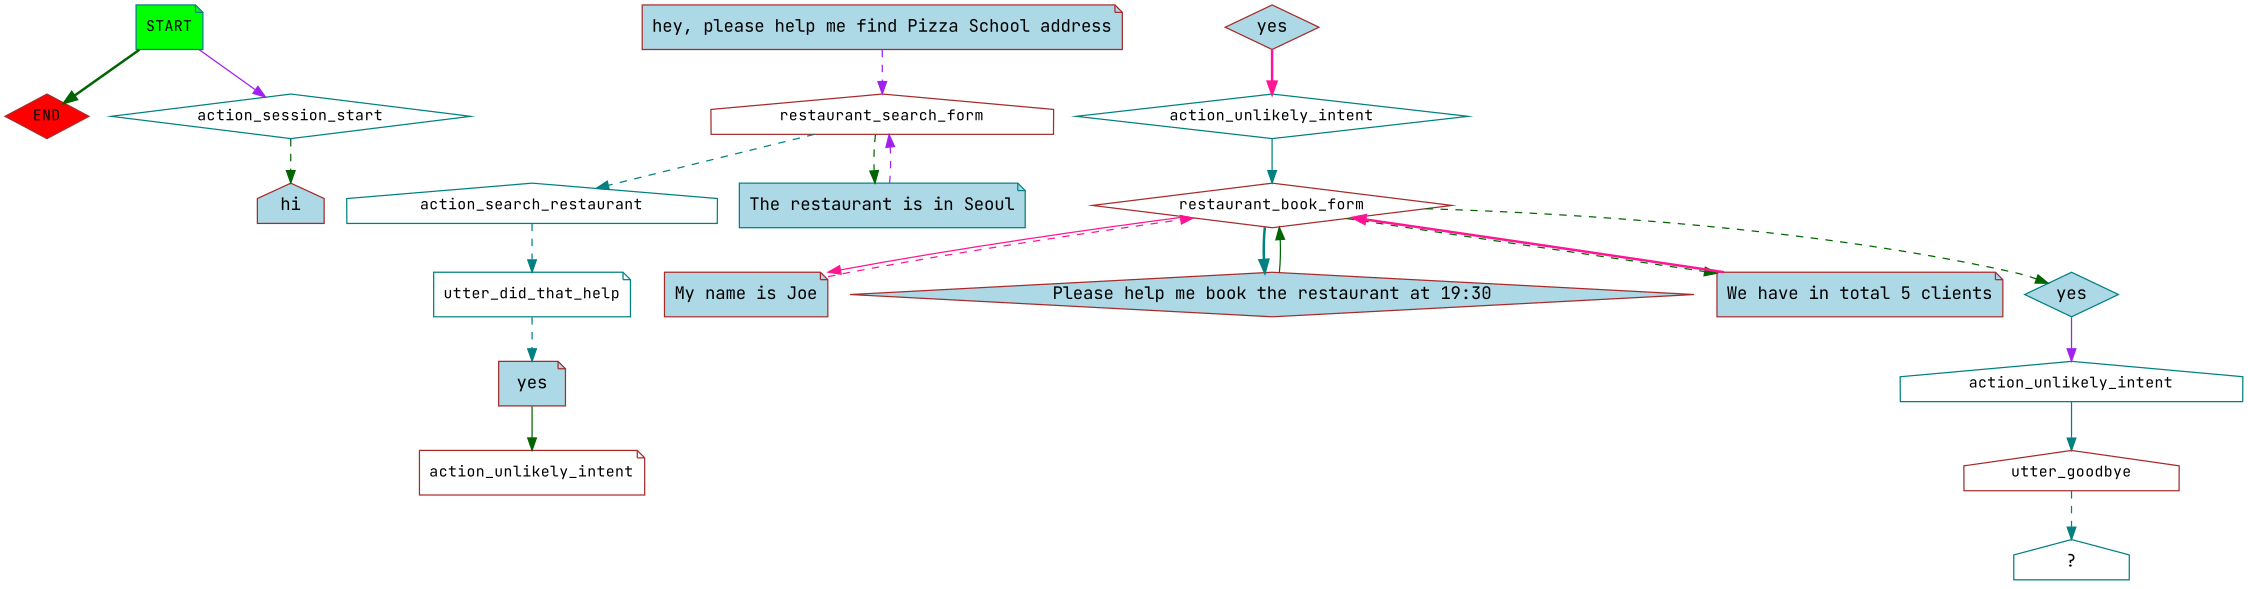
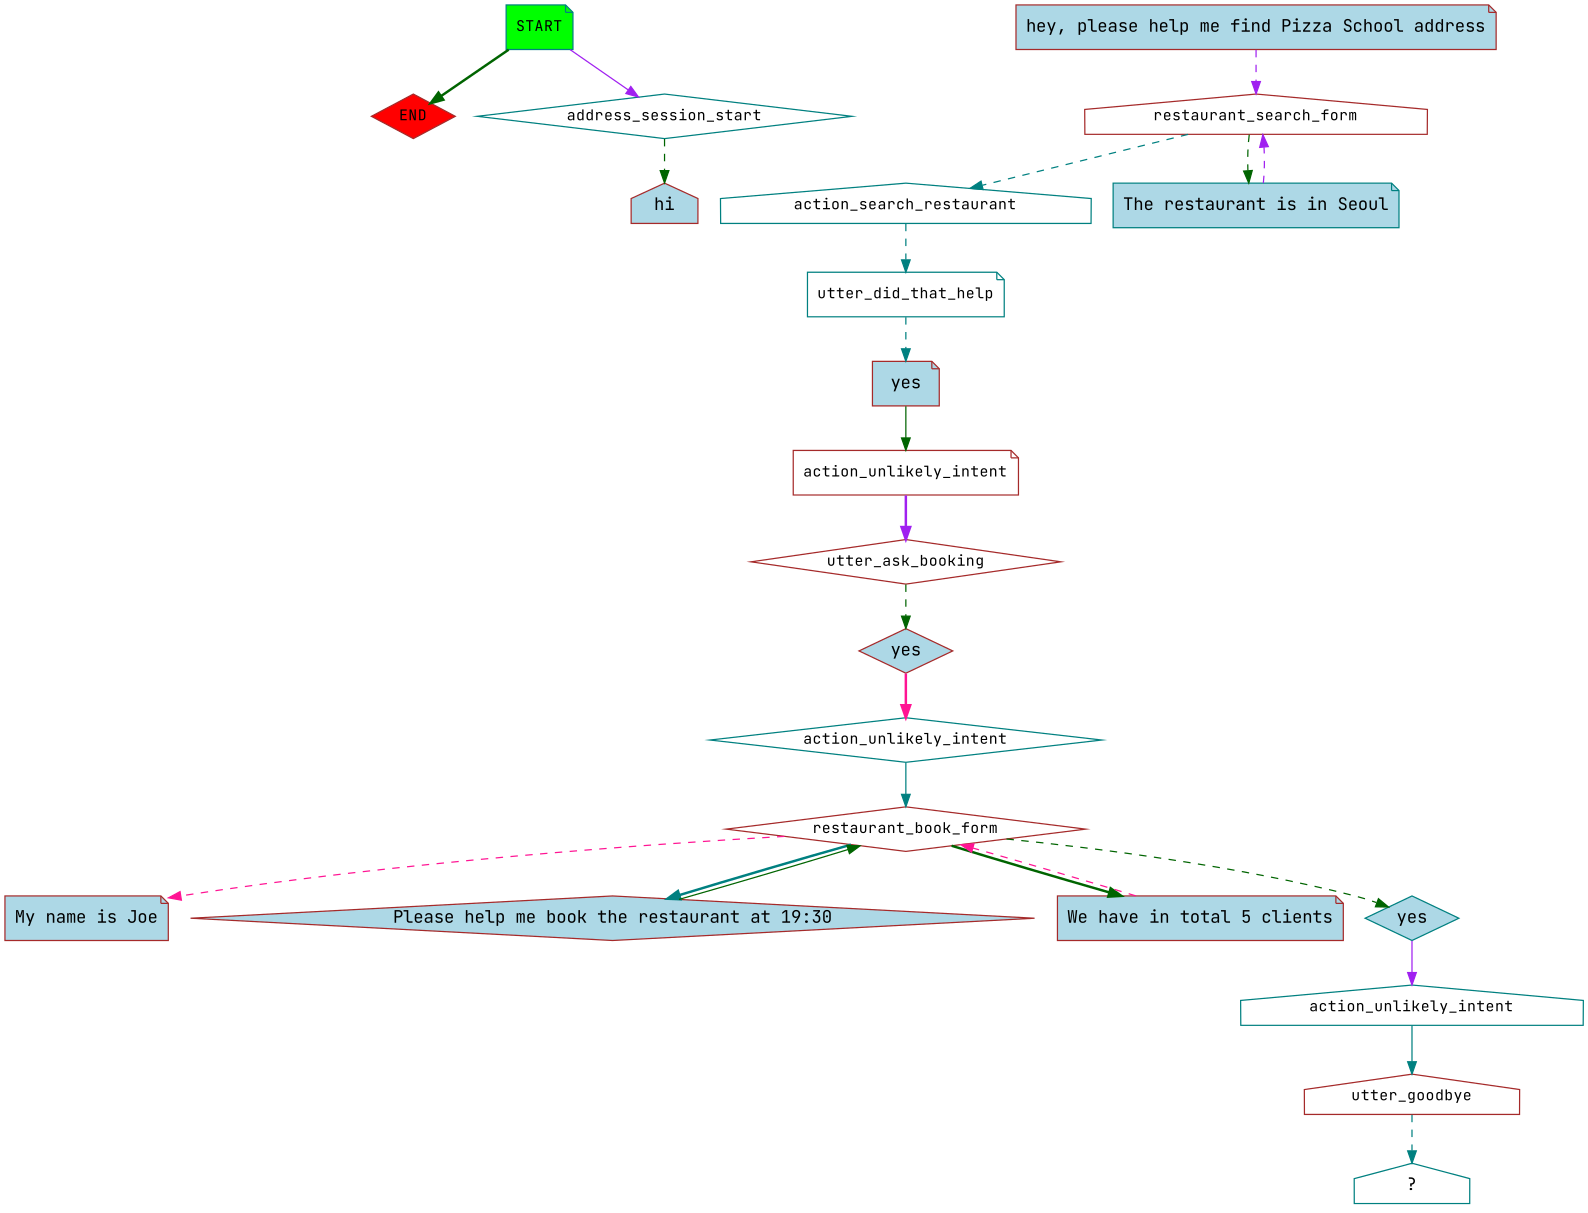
node "action_session_start": label "action_session_start" -> "address_session_start"
edge "restaurant_book_form" -> "My name is Joe": style solid -> dashed
edge "restaurant_book_form" -> "We have in total 5 clients": style dashed -> bold
edge "My name is Joe" -> "restaurant_book_form": removed
edge "We have in total 5 clients" -> "restaurant_book_form": style bold -> dashed
node "utter_ask_booking": added
